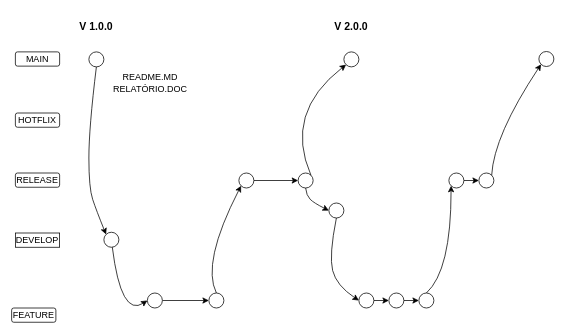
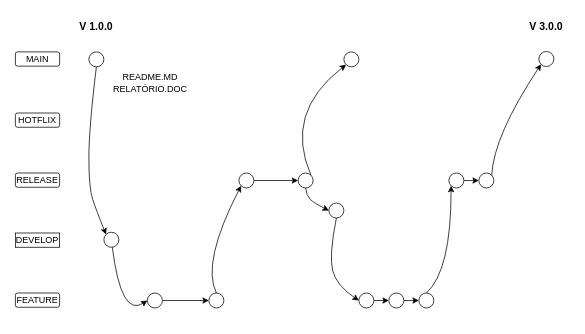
node "V 2.0.0": removed
node "V 3.0.0": added
node "FEATURE": moved (34, 315) -> (38, 300)
